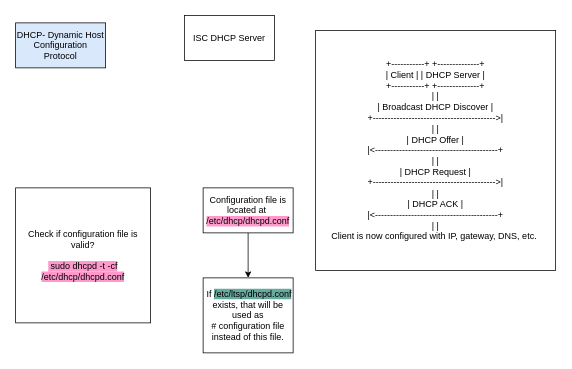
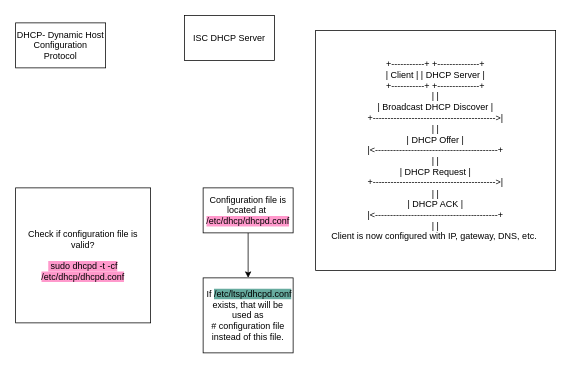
node "DHCP- Dynamic Host Configuration Protocol": fillcolor #dae8fc -> #ffffff
